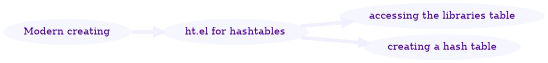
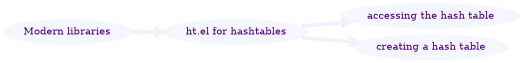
node "accessing the libraries table": label "accessing the libraries table" -> "accessing the hash table"
node "Modern creating": label "Modern creating" -> "Modern libraries"
